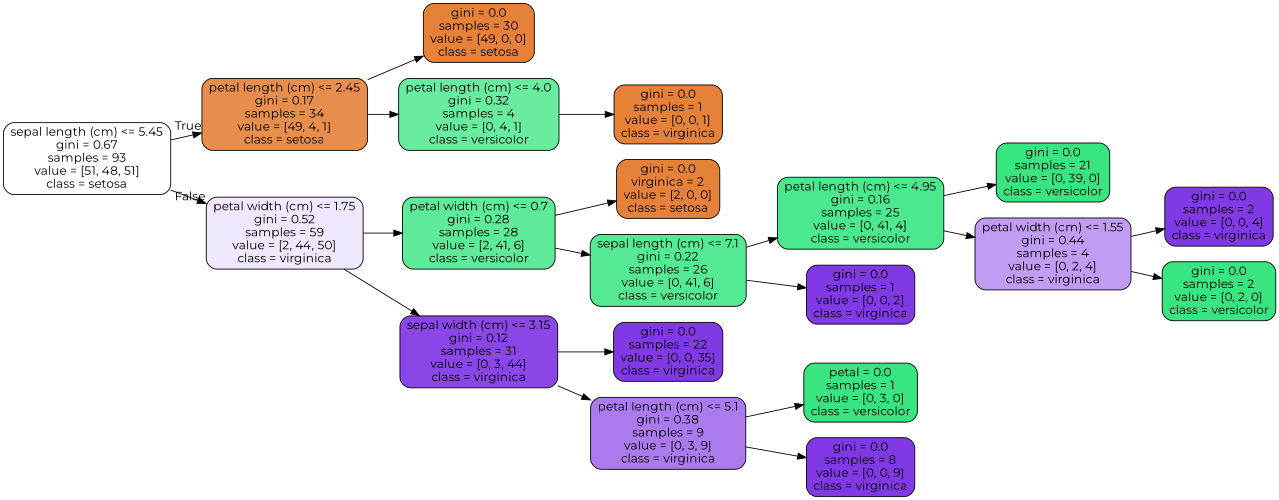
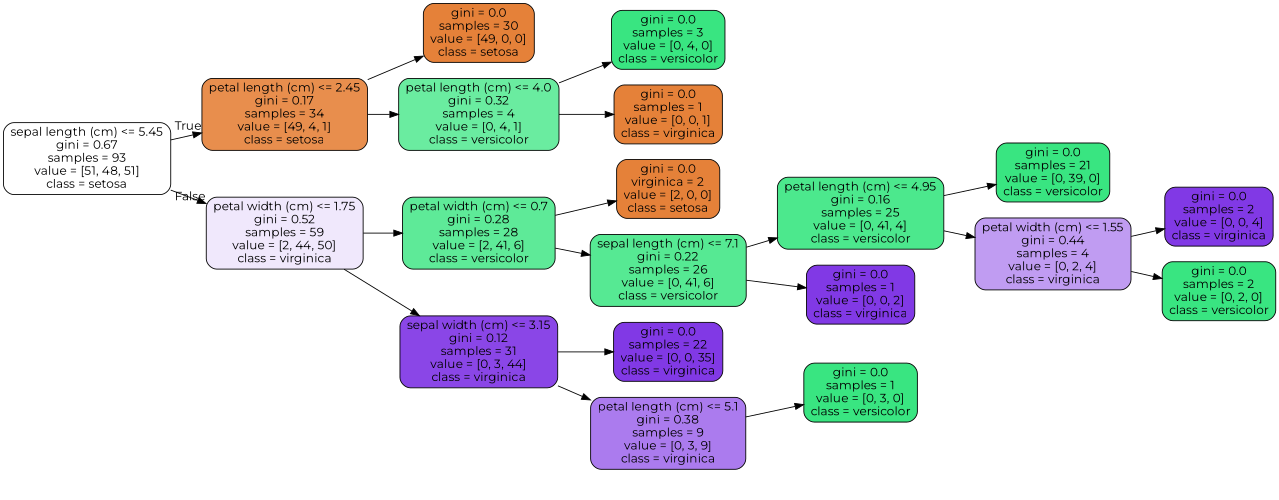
node "gini = 0.0 samples = 3 value = [0, 4, 0] class = versicolor": added
node "petal = 0.0 samples = 1 value = [0, 3, 0] class = versicolor": label "petal = 0.0 samples = 1 value = [0, 3, 0] class = versicolor" -> "gini = 0.0 samples = 1 value = [0, 3, 0] class = versicolor"
node "gini = 0.0 samples = 8 value = [0, 0, 9] class = virginica": removed
